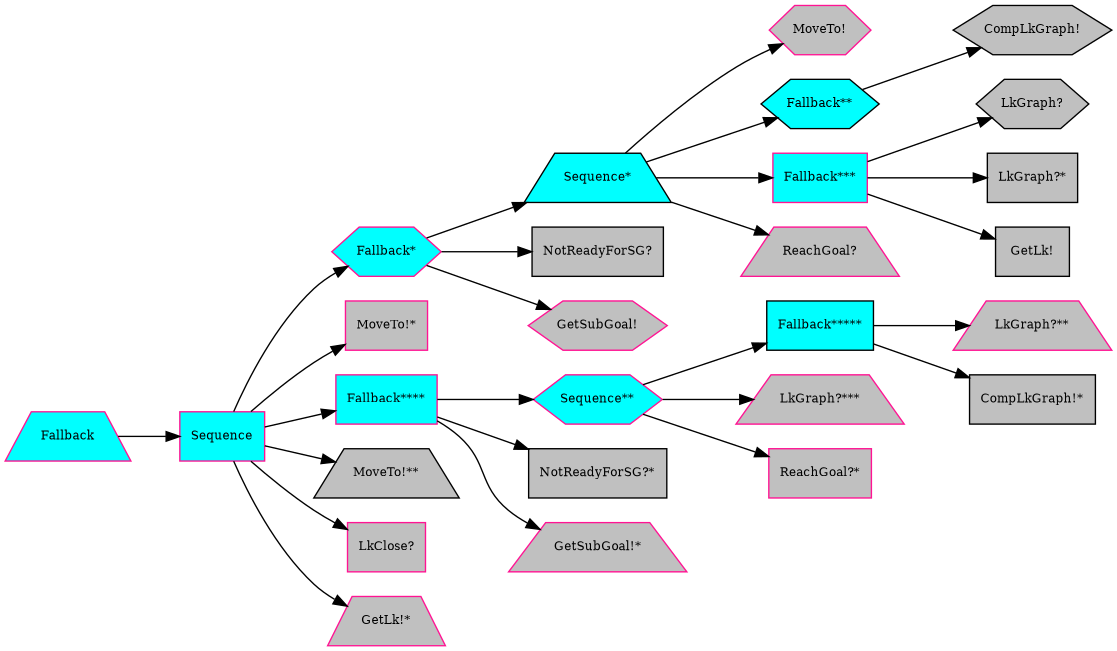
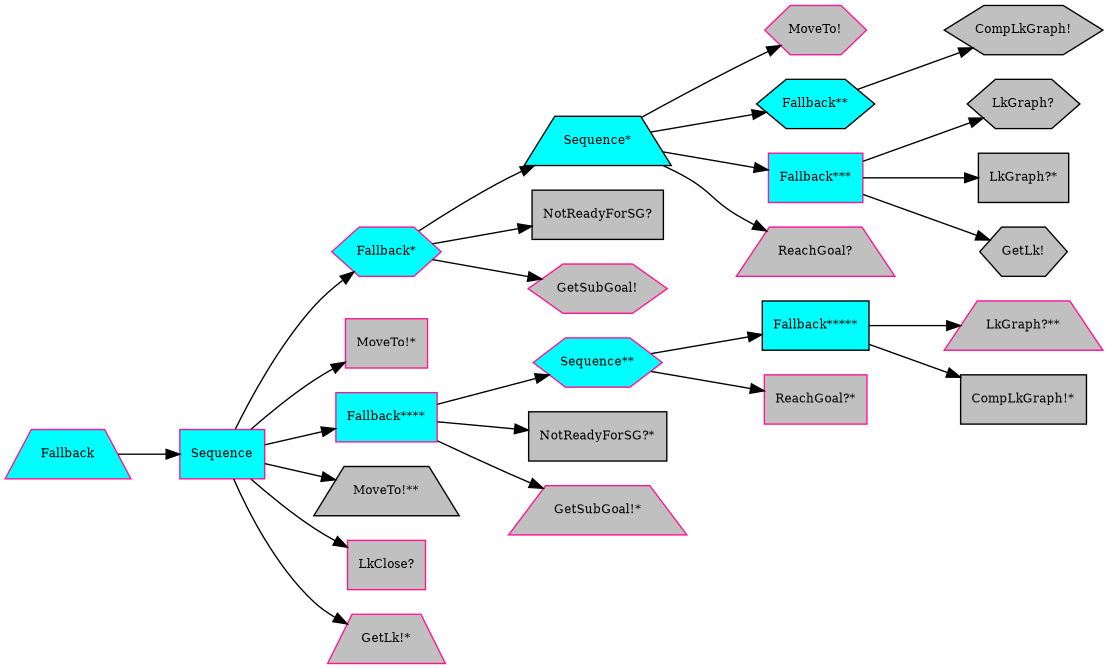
node "GetLk!": shape box -> hexagon
node "LkGraph?***": removed
